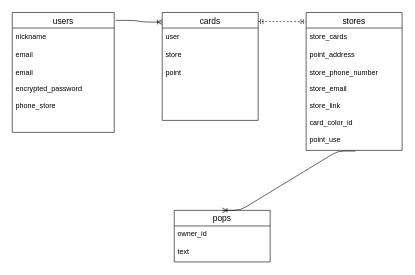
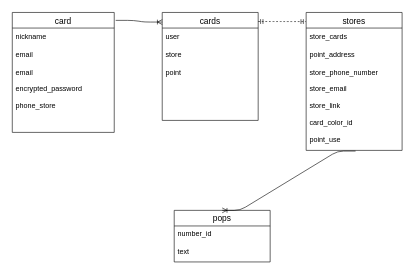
node "users": label "users" -> "card"
node "owner_id": label "owner_id" -> "number_id"
